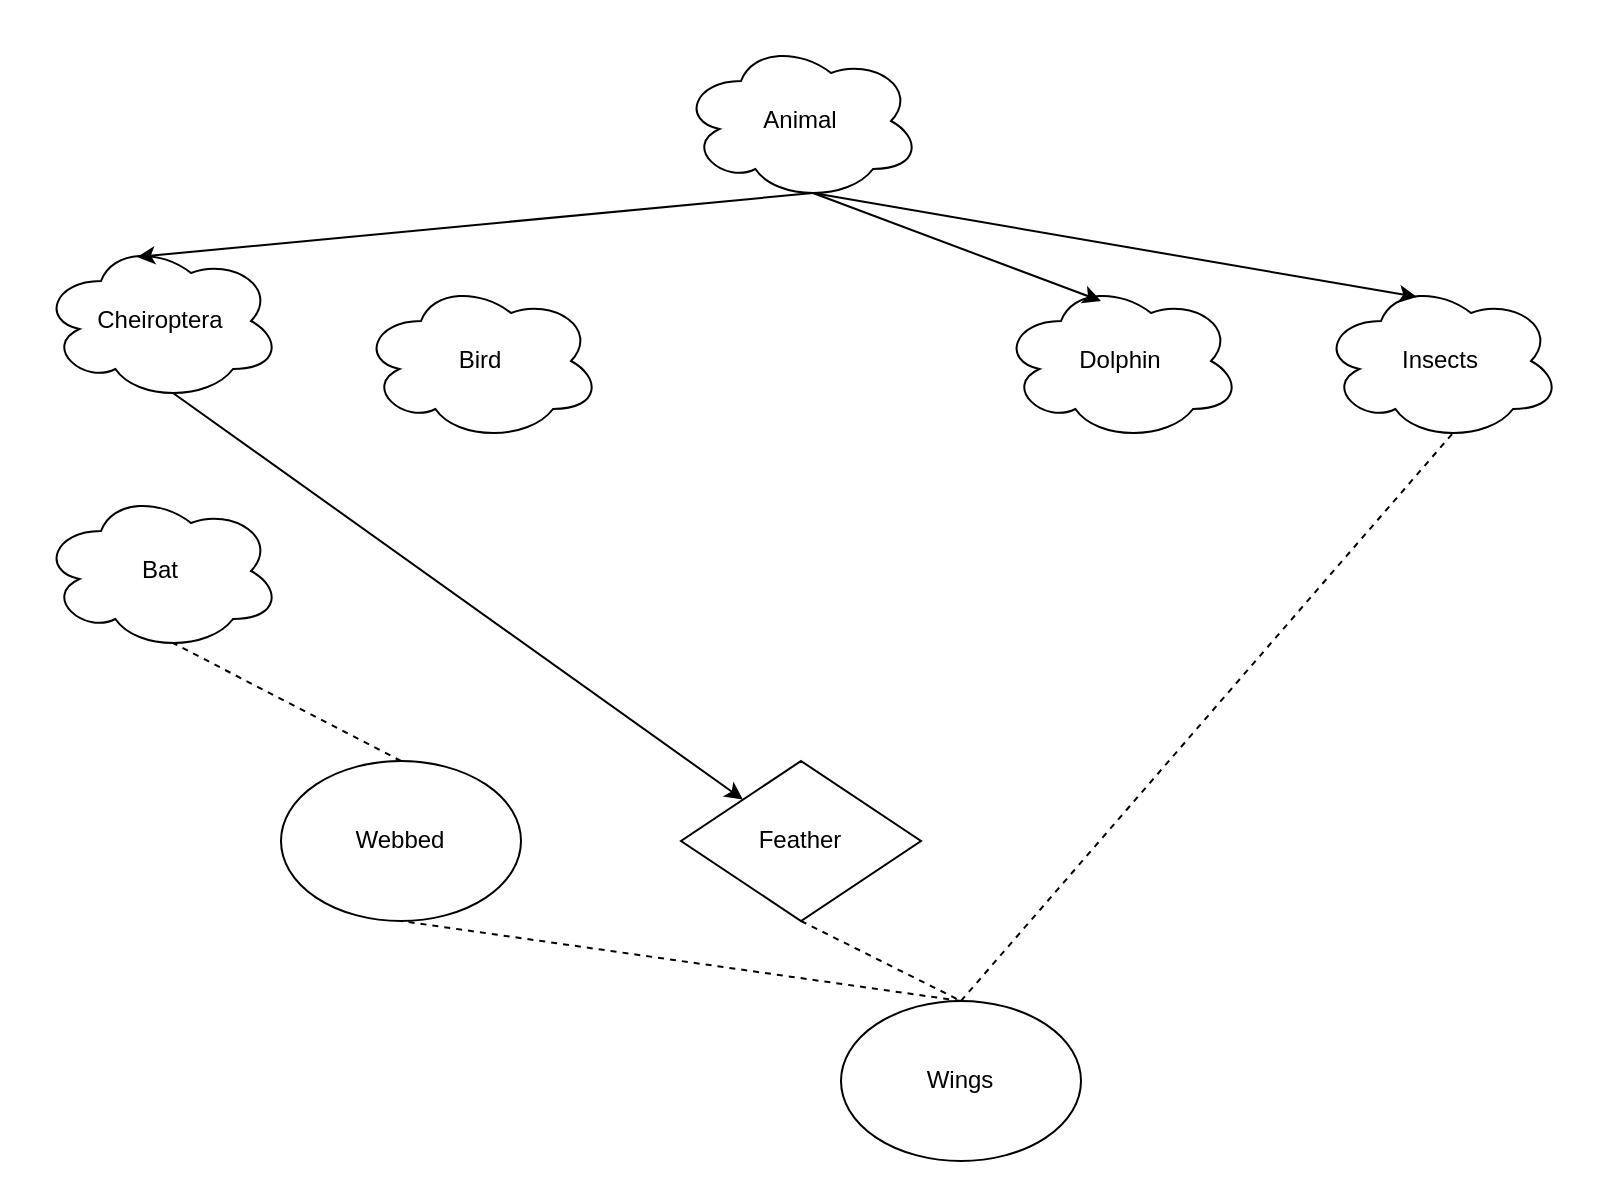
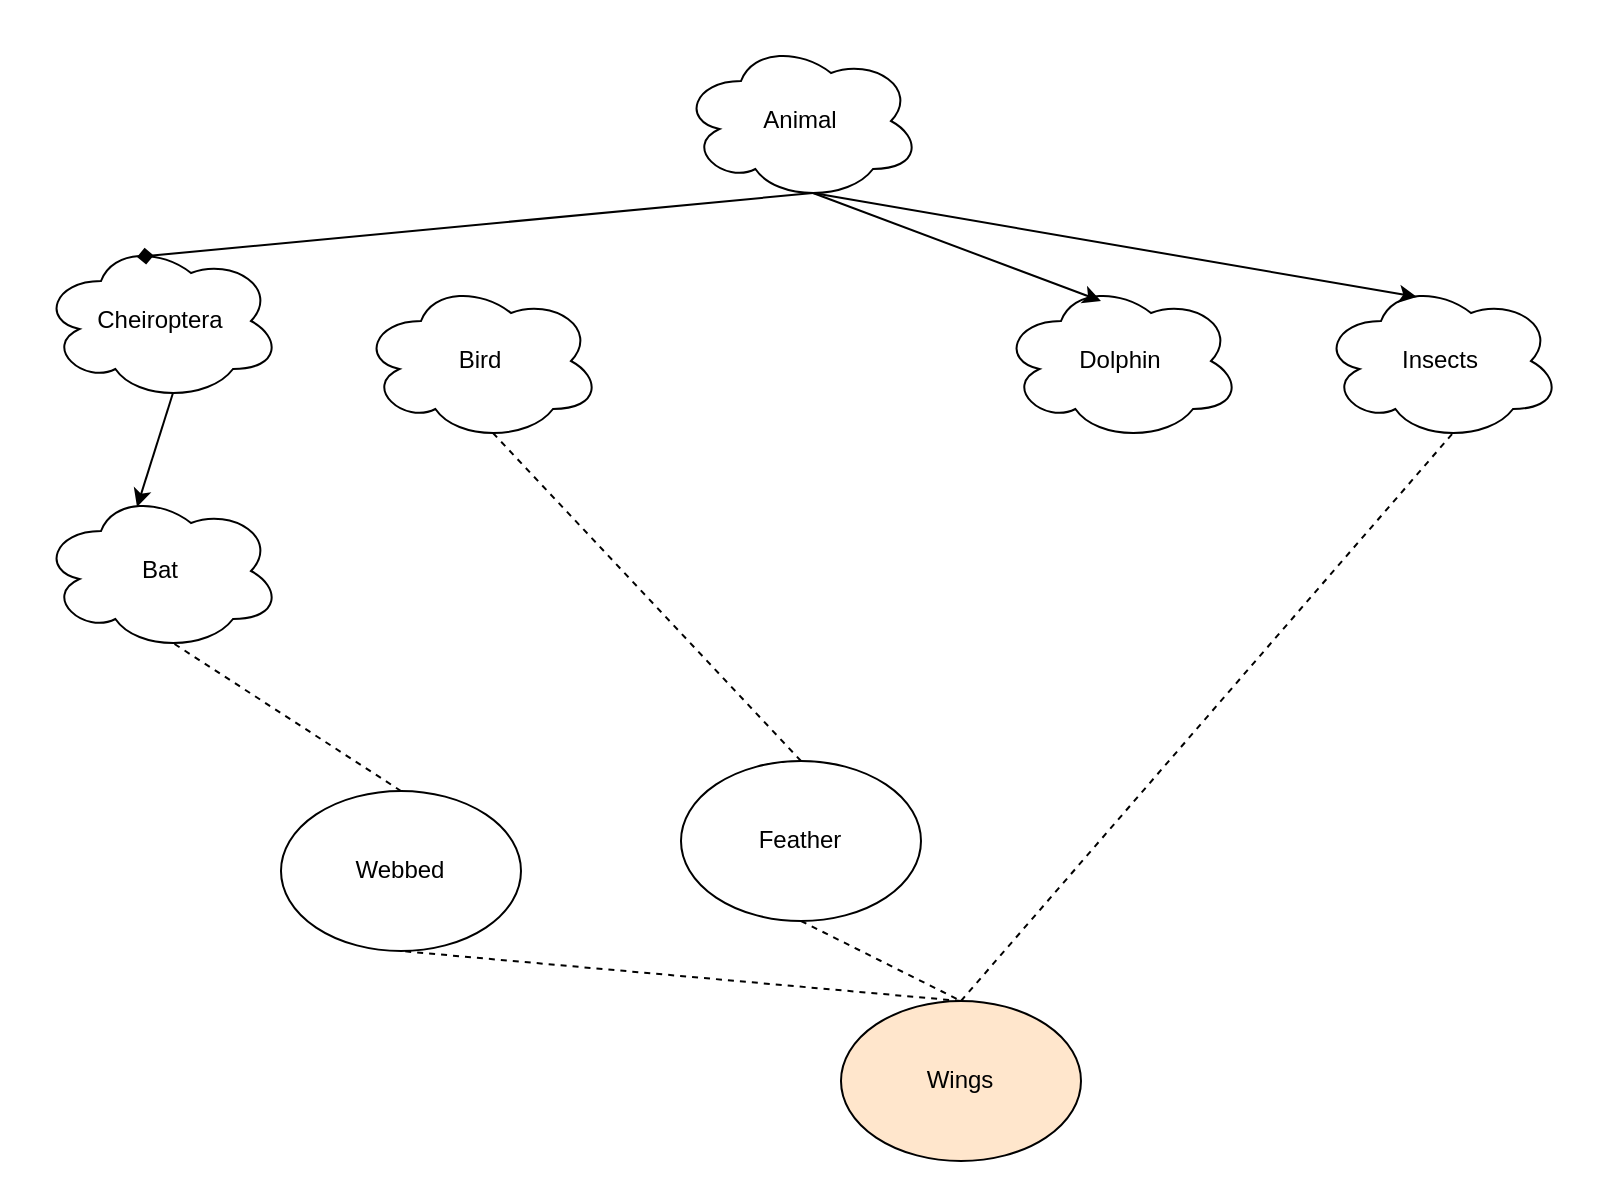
edge "Animal" -> "Cheiroptera": arrowhead classic -> diamond
edge "Cheiroptera" -> "Feather": now "Cheiroptera" -> "Bat"
edge "Bird" -- "Feather": added
node "Webbed": moved (401, 841) -> (401, 871)
node "Feather": shape diamond -> ellipse
node "Wings": fillcolor #ffffff -> #ffe6cc
